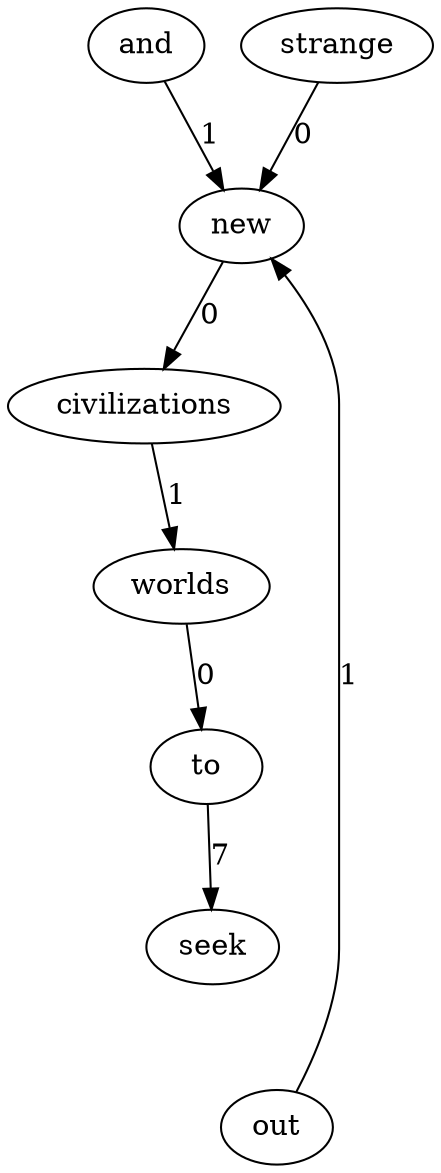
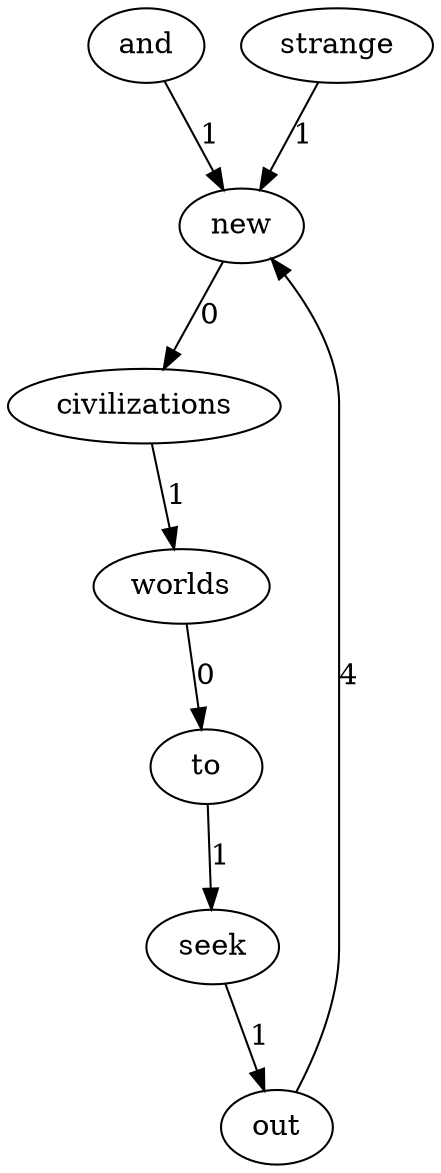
edge "strange" -> "new": label "0" -> "1"
edge "out" -> "new": label "1" -> "4"
edge "to" -> "seek": label "7" -> "1"
edge "seek" -> "out": added, label "1"
